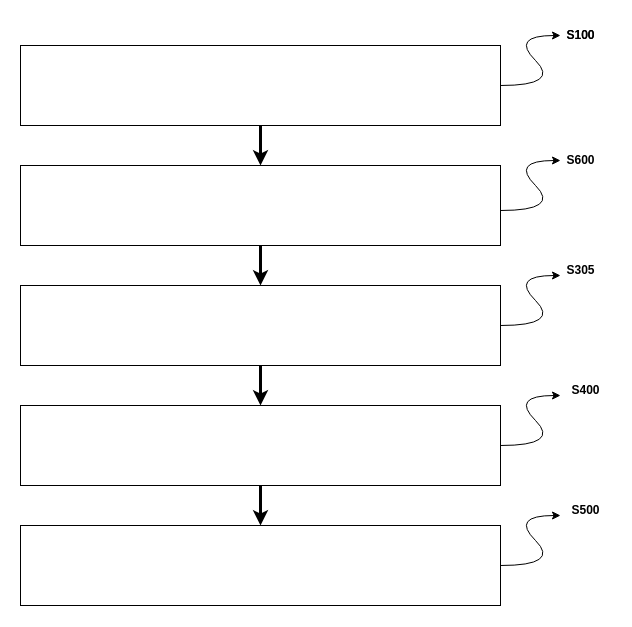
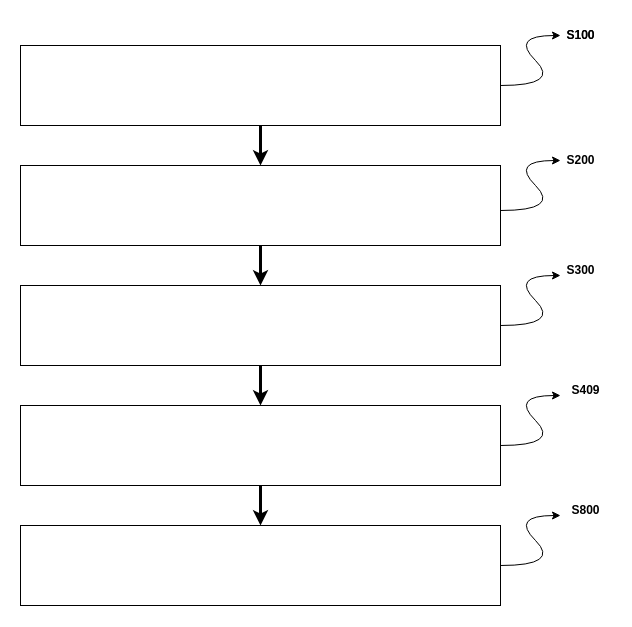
node "S600": label "S600" -> "S200"
node "S305": label "S305" -> "S300"
node "S400": label "S400" -> "S409"
node "S500": label "S500" -> "S800"
